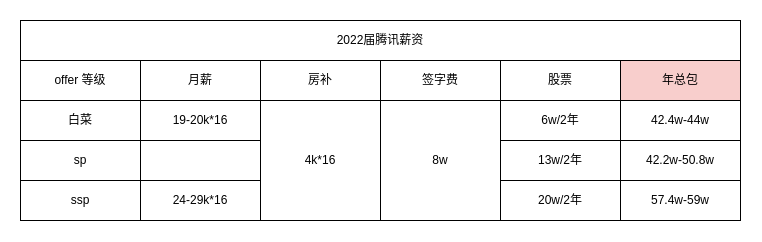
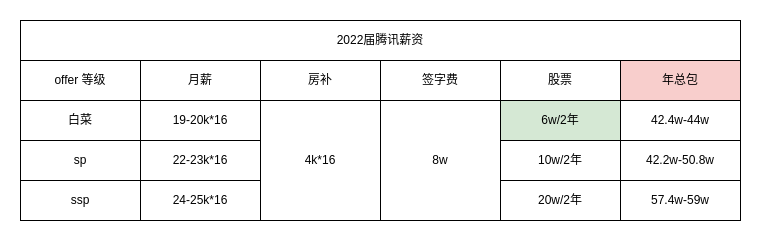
node "6w/2年": fillcolor #ffffff -> #d5e8d4
node "22-23k*16": added
node "13w/2年": label "13w/2年" -> "10w/2年"
node "24-29k*16": label "24-29k*16" -> "24-25k*16"
